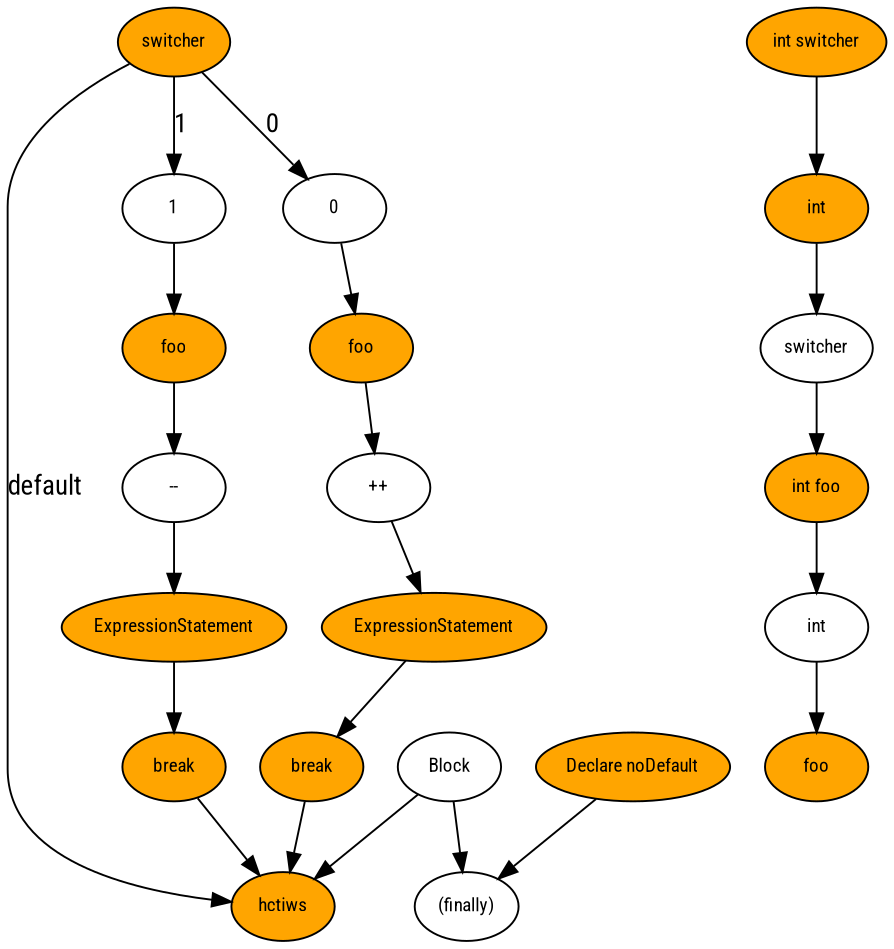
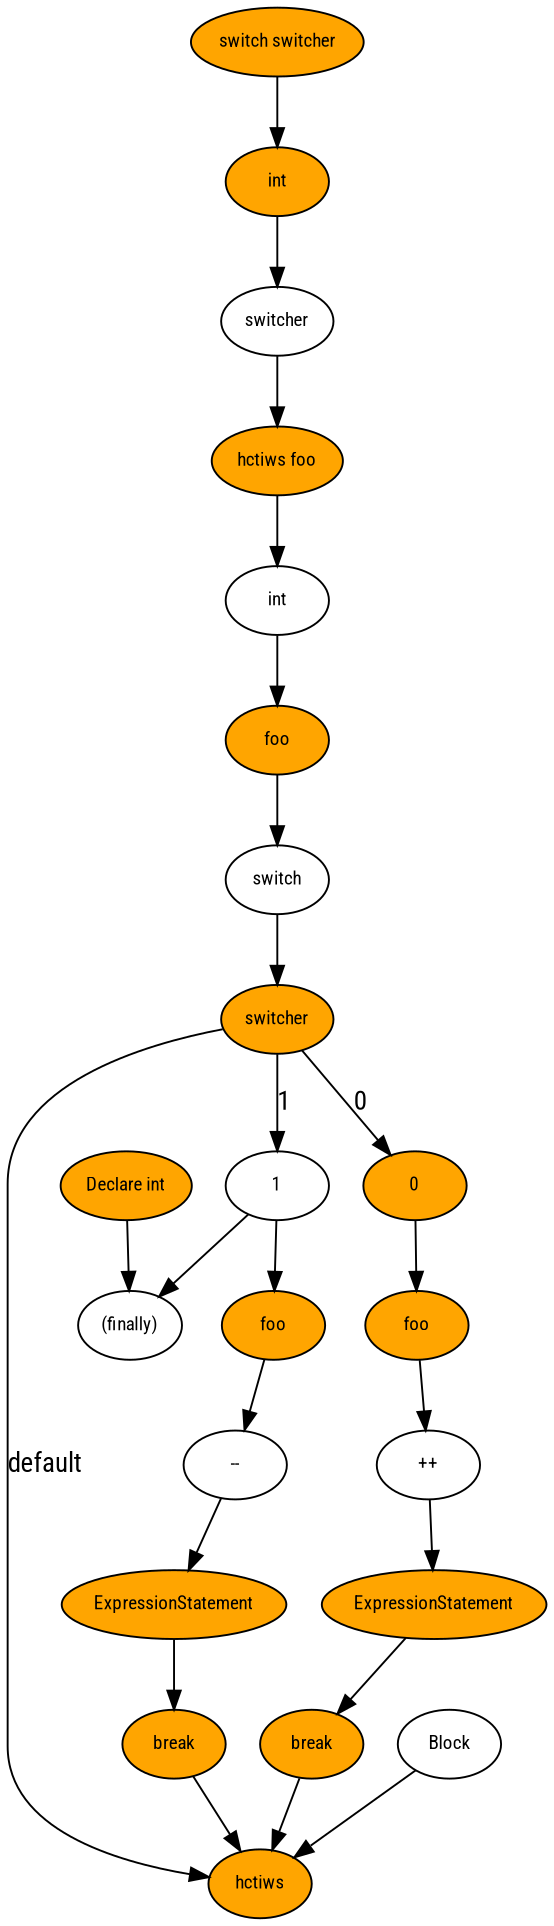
node "int switcher": label "int switcher" -> "switch switcher"
node "0": fillcolor white -> orange
node "int foo": label "int foo" -> "hctiws foo"
node "Declare noDefault": label "Declare noDefault" -> "Declare int"
edge "Block" -> "(finally)": now "1" -> "(finally)"
node "switch": added
